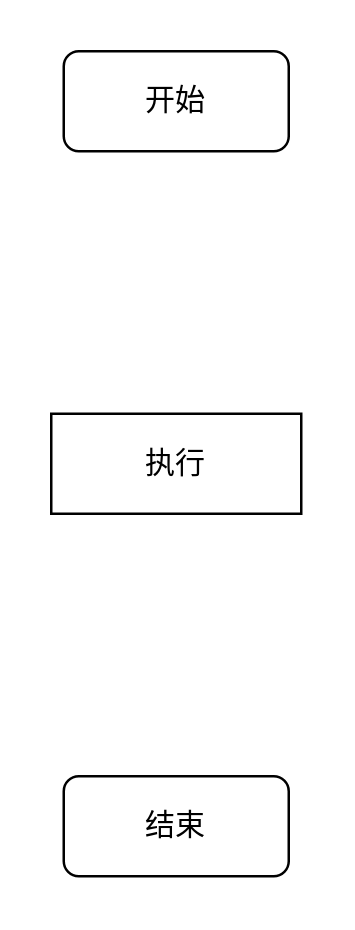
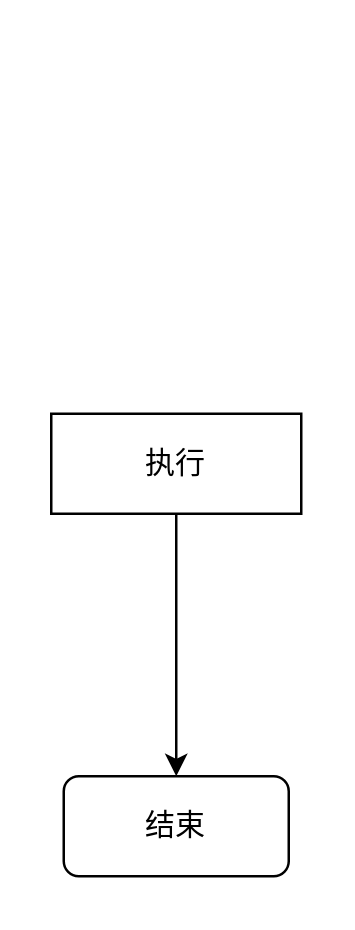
node "开始": removed
edge "执行" -> "结束": added
